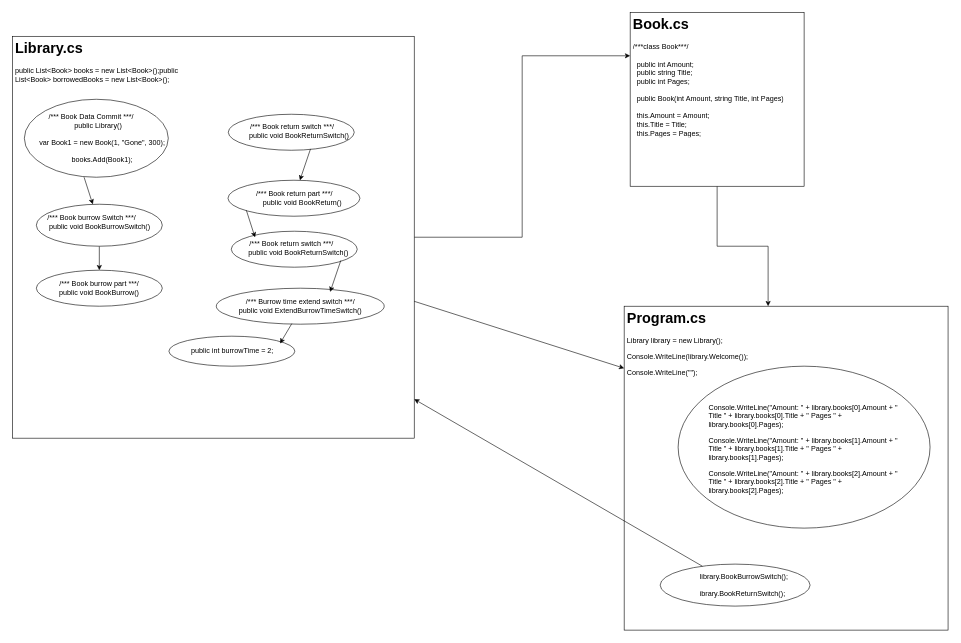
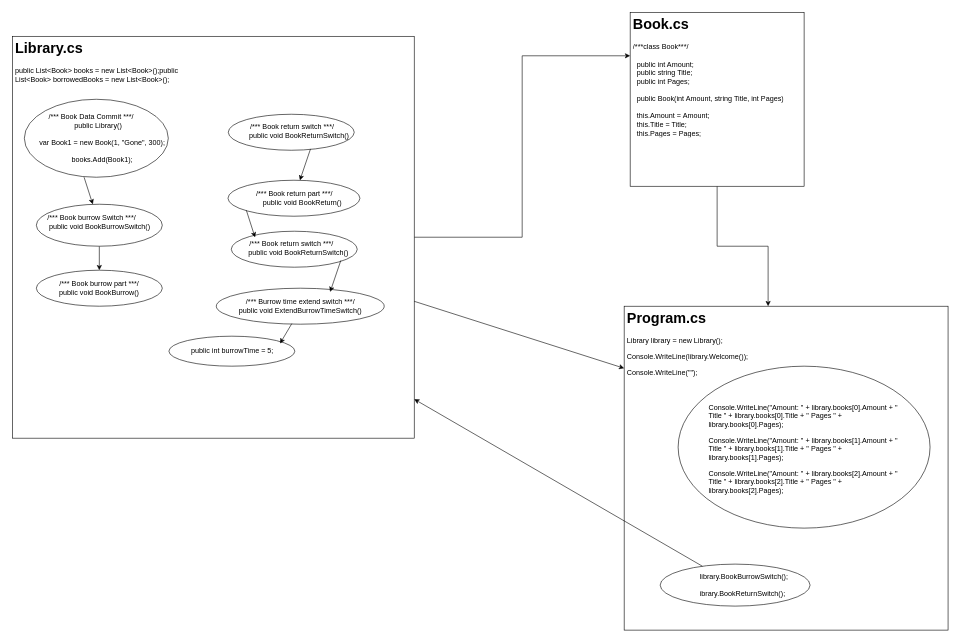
node "public int burrowTime = 2;": label "public int burrowTime = 2;" -> "public int burrowTime = 5;"
